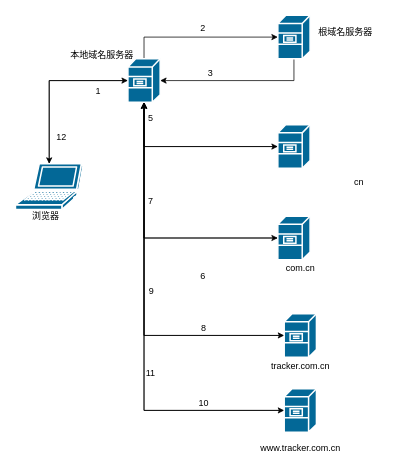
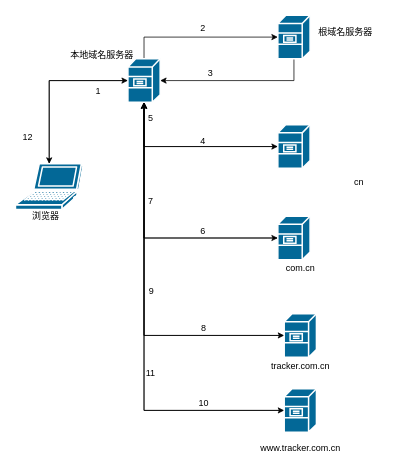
node "12": moved (61, 138) -> (27, 138)
node "4": added
node "6": moved (203, 276) -> (203, 231)
